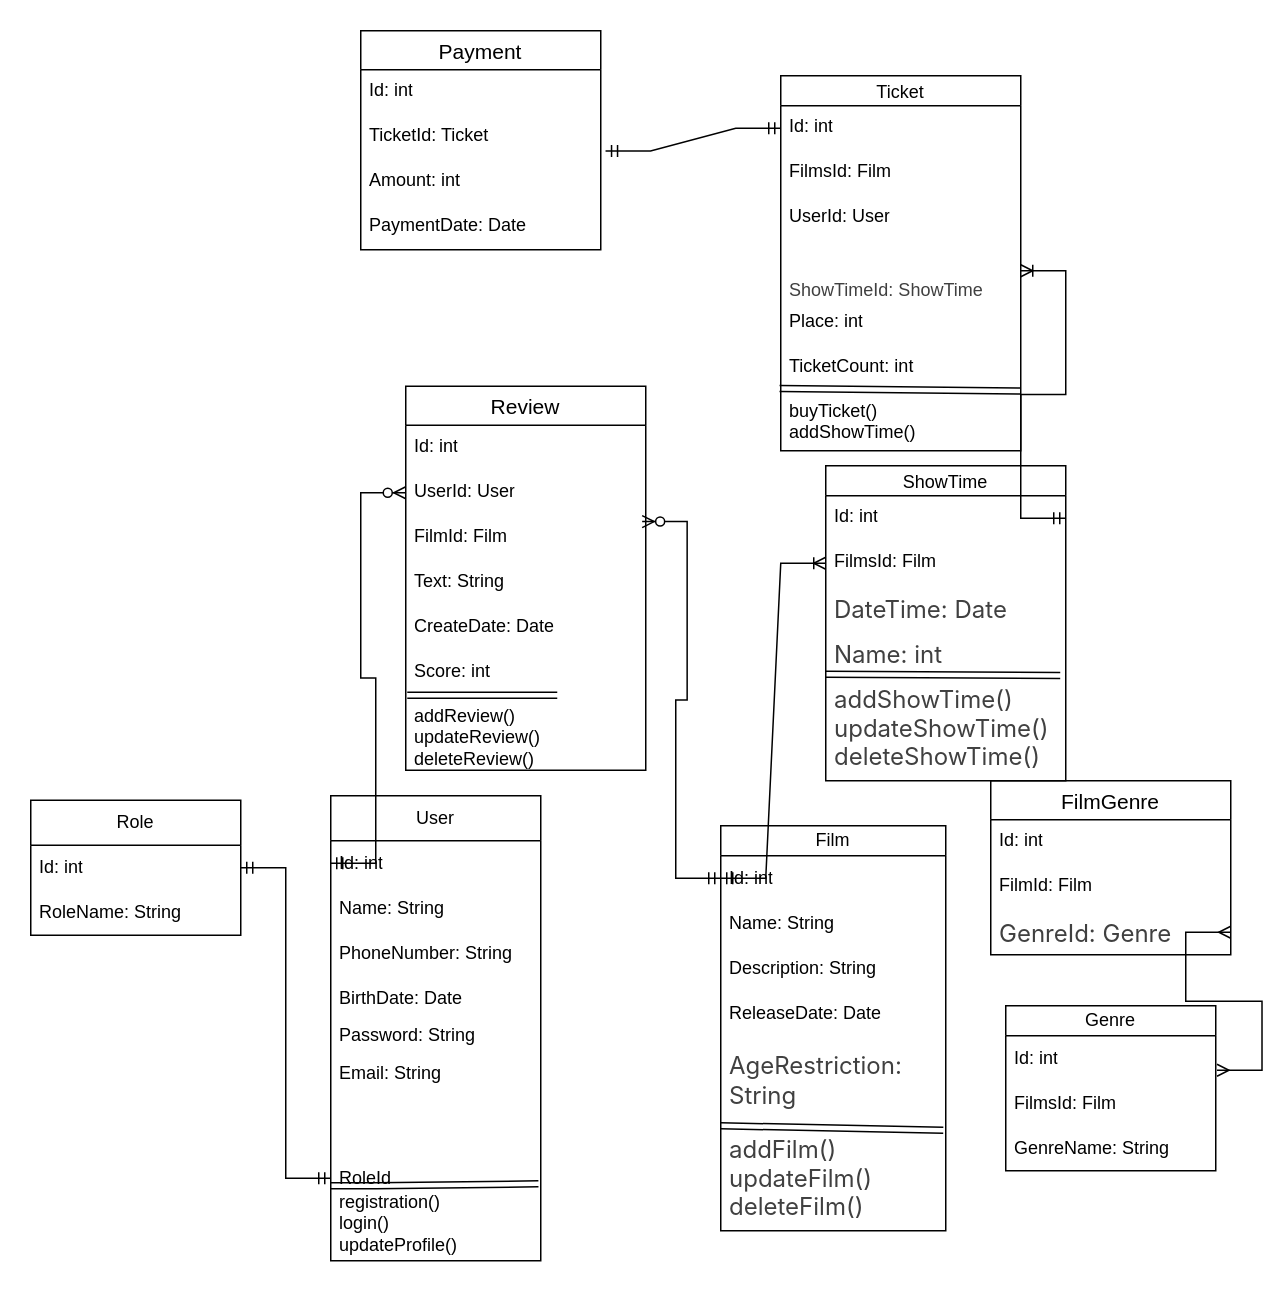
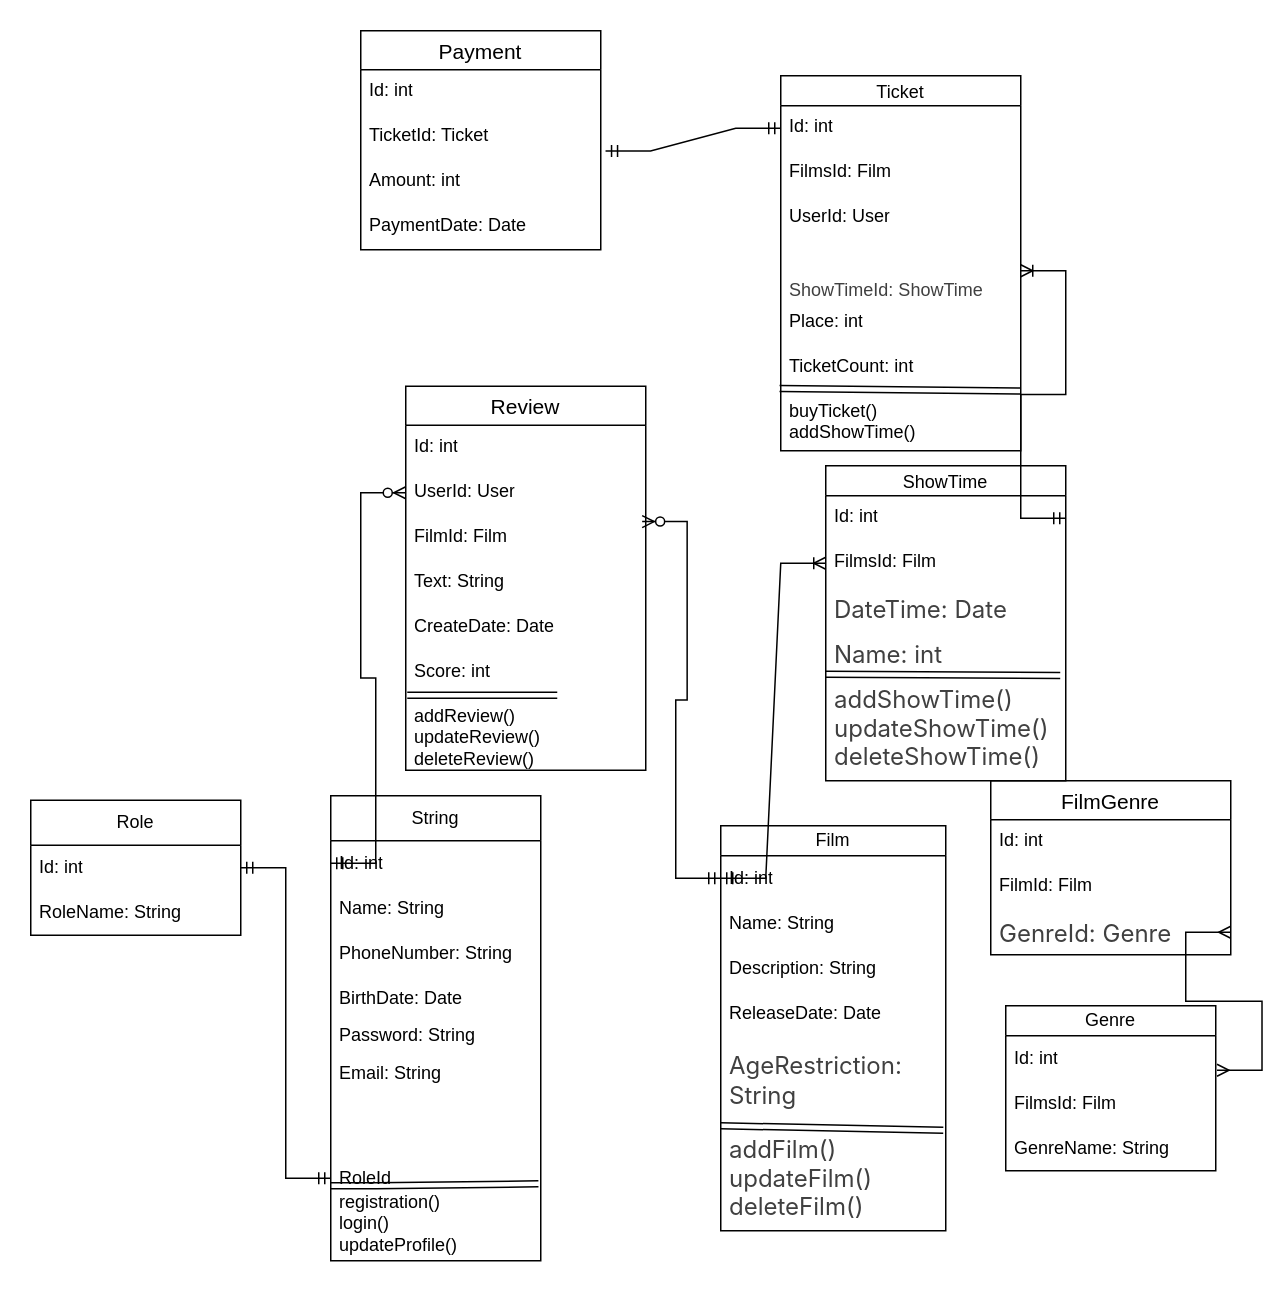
node "User": label "User" -> "String"
